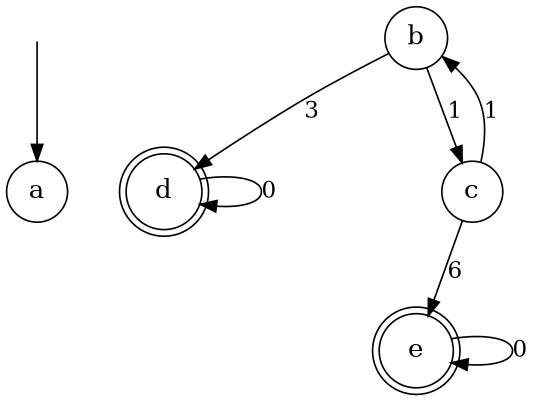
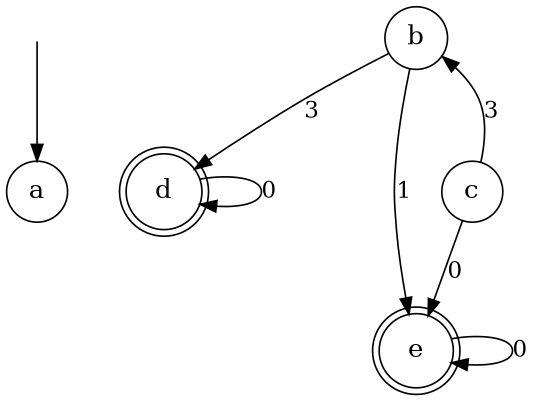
edge "b" -> "c": now "b" -> "e"
edge "c" -> "b": label "1" -> "3"
edge "c" -> "e": label "6" -> "0"
